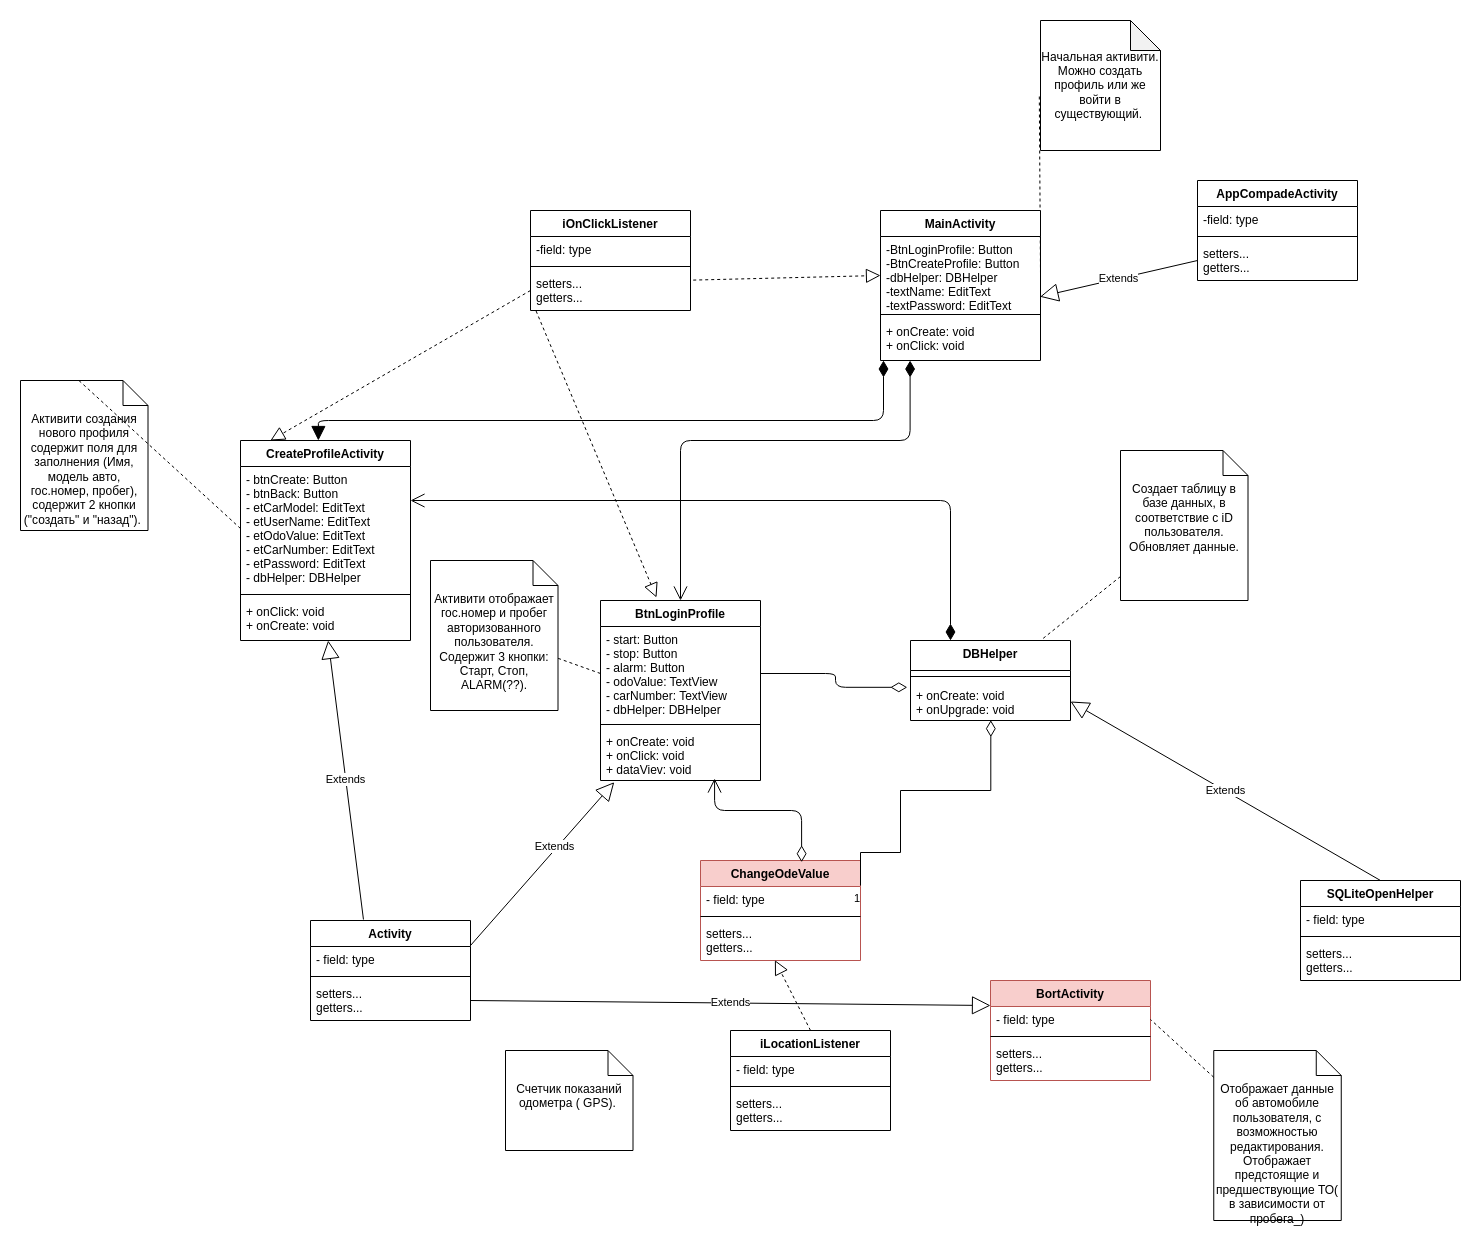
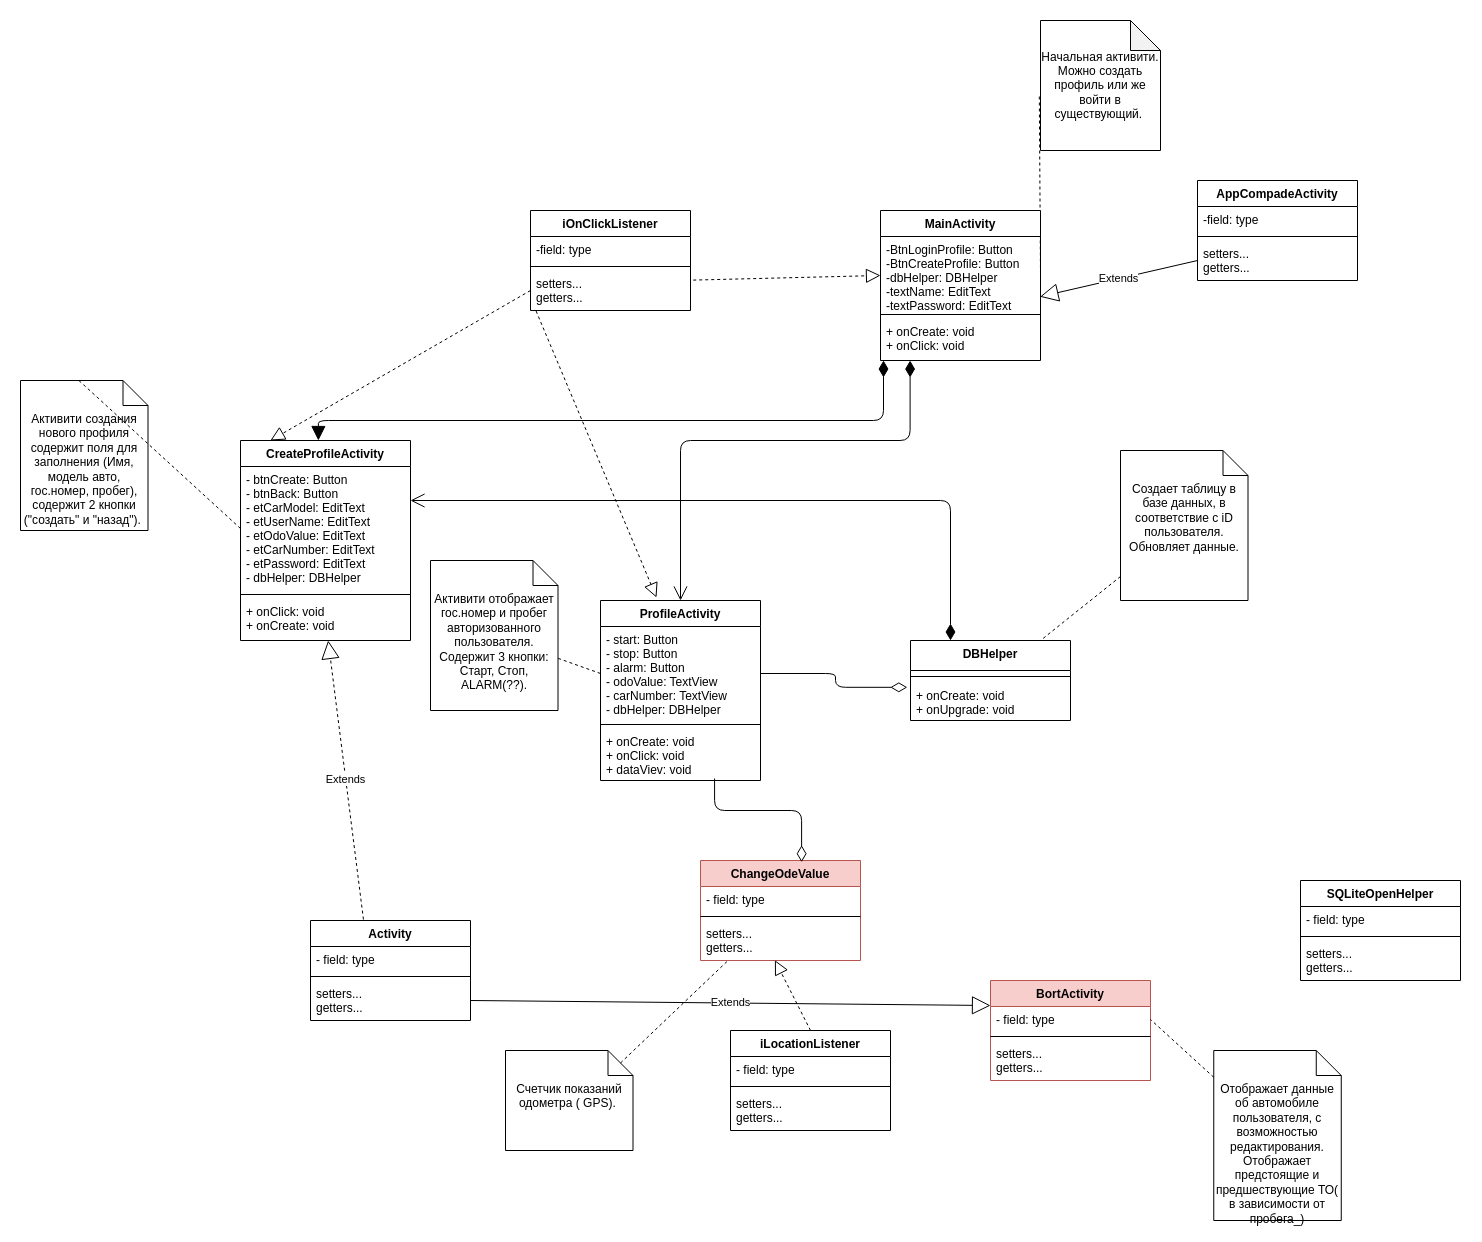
node "BtnLoginProfile": label "BtnLoginProfile" -> "ProfileActivity"
edge "+ onCreate: void + onClick: void + dataViev: void" -- "ChangeOdeValue": arrowhead open -> none
edge "ChangeOdeValue" -> "+ onCreate: void + onUpgrade: void": removed, label "1"
edge "SQLiteOpenHelper" -> "+ onCreate: void + onUpgrade: void": removed, label "Extends"
edge "Activity" -> "+ onClick: void + onCreate: void": style solid -> dashed
edge "Activity" -> "+ onCreate: void + onClick: void + dataViev: void": removed, label "Extends"
edge "ChangeOdeValue" -- "Счетчик показаний одометра ( GPS).": added
